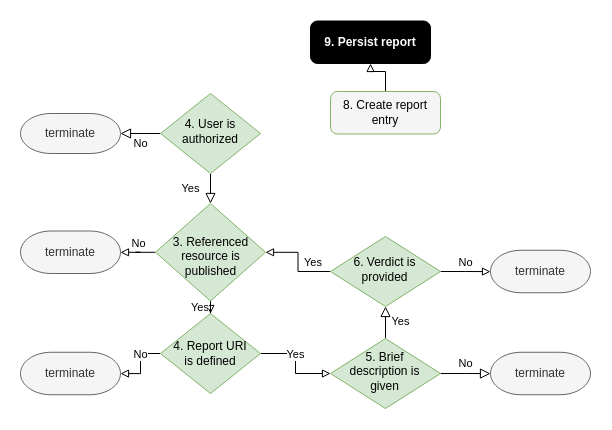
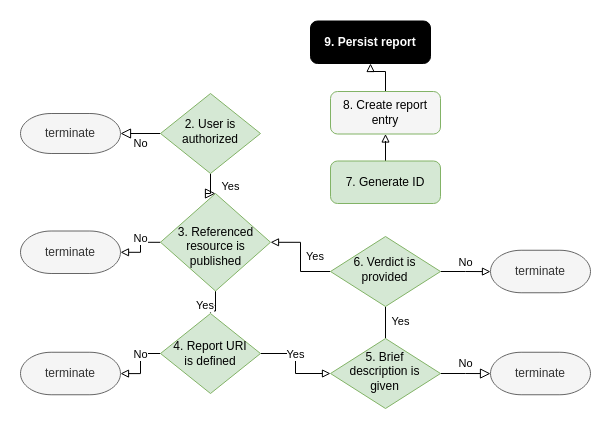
node "4. User is authorized": label "4. User is authorized" -> "2. User is authorized"
edge "7. Generate ID" -> "8. Create report entry": added
node "7. Generate ID": added
node "3. Referenced resource is published": moved (211, 252) -> (216, 242)
edge "5. Brief description is given" -> "6. Verdict is provided": arrowhead block -> none
